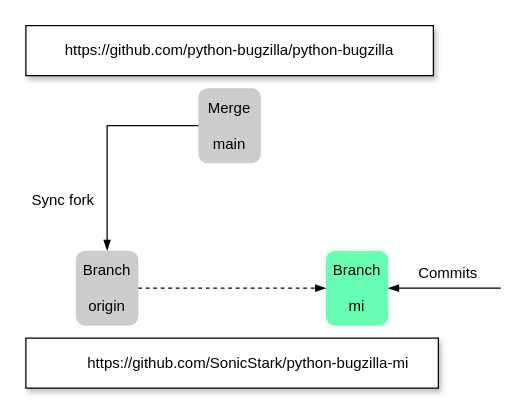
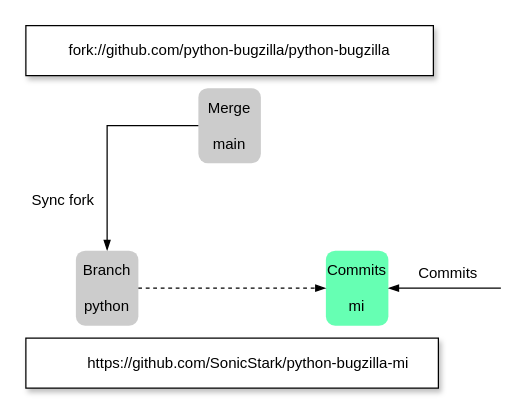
node "https://github.com/python-bugzilla/python-bugzilla": label "https://github.com/python-bugzilla/python-bugzilla" -> "fork://github.com/python-bugzilla/python-bugzilla"
node "Branch origin": label "Branch origin" -> "Branch python"
node "Branch mi": label "Branch mi" -> "Commits mi"
